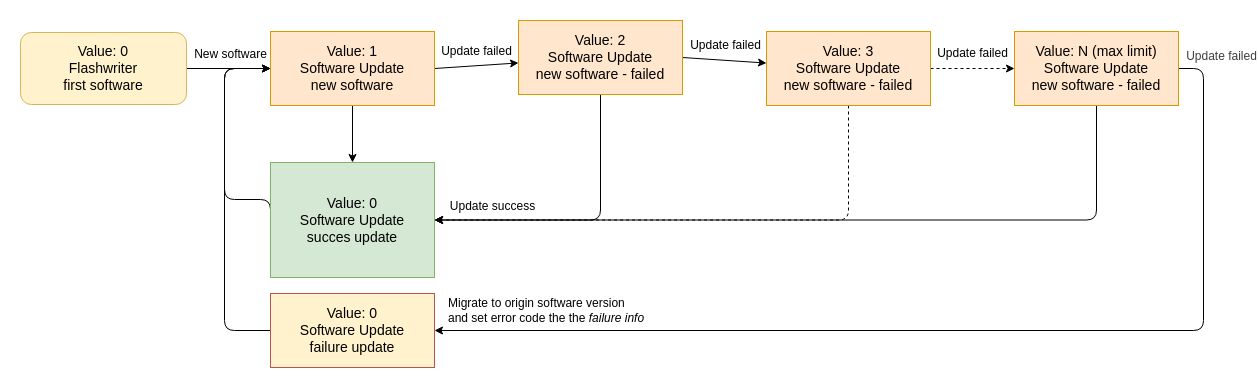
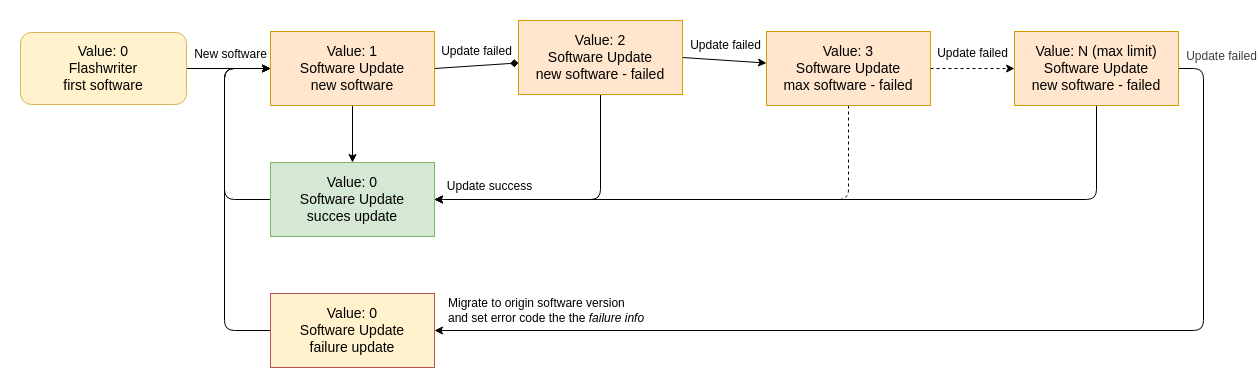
edge "Value: 1 Software Update new software" -> "Value: 2 Software Update new software - failed": arrowhead classic -> diamond
node "Value: 3 Software Update new software - failed": label "Value: 3 Software Update new software - failed" -> "Value: 3 Software Update max software - failed"
node "Value: 0 Software Update succes update": size 164x115 -> 164x74
